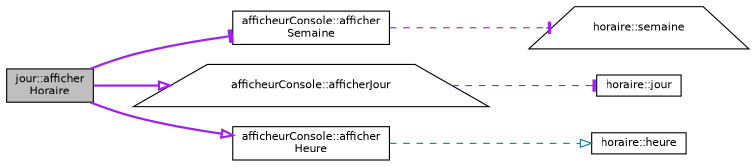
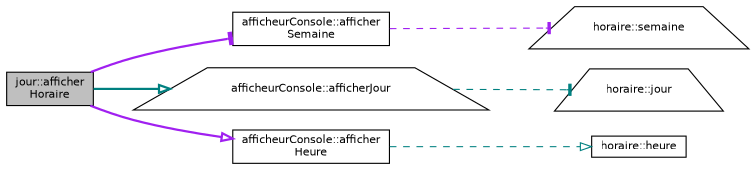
edge "jour::afficher Horaire" -> "afficheurConsole::afficherJour": color purple -> teal
edge "afficheurConsole::afficherJour" -> "horaire::jour": color purple -> teal
node "horaire::jour": shape box -> trapezium
